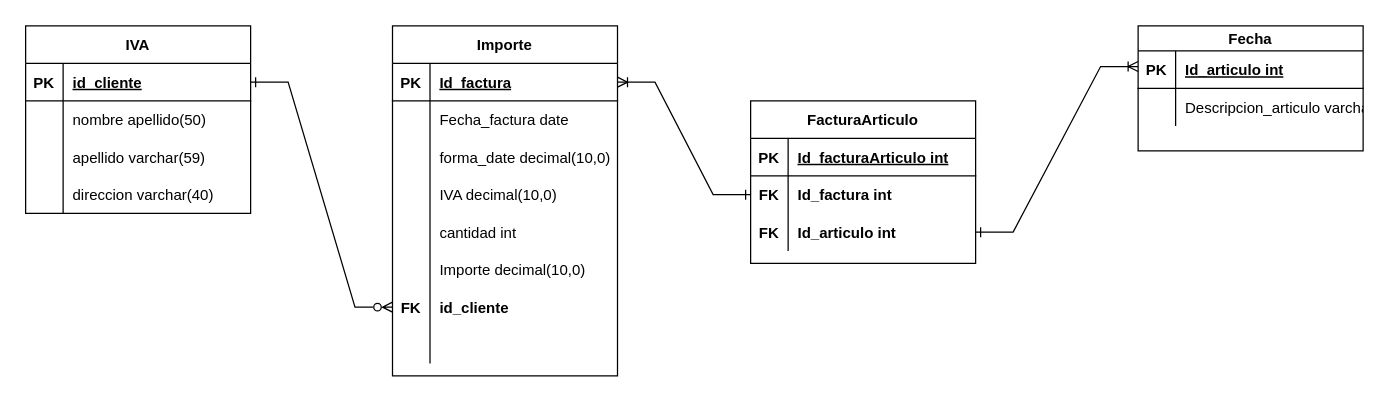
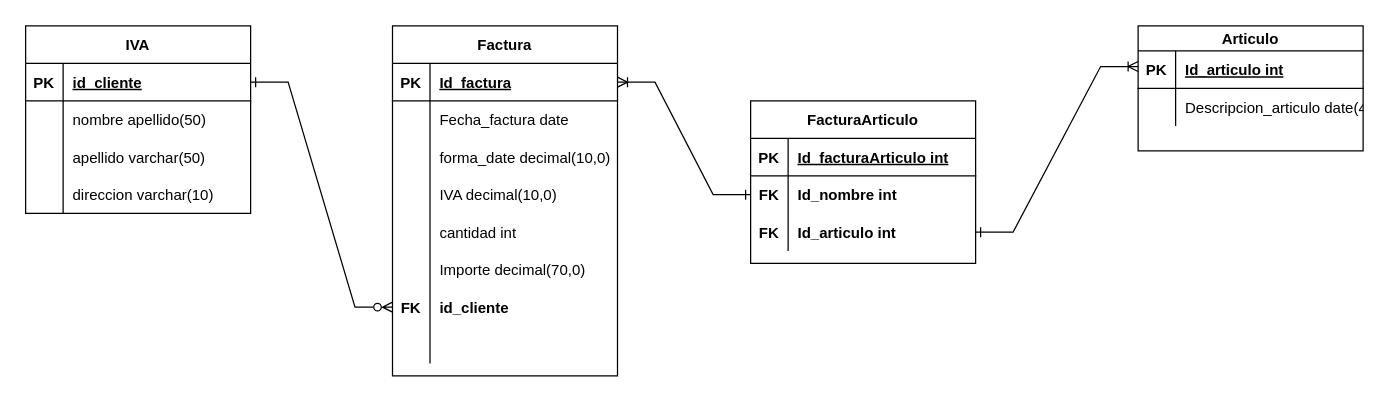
node "Fecha": label "Fecha" -> "Articulo"
node "Importe": label "Importe" -> "Factura"
node "Descripcion_articulo varchar(40)": label "Descripcion_articulo varchar(40)" -> "Descripcion_articulo date(40)"
node "apellido varchar(59)": label "apellido varchar(59)" -> "apellido varchar(50)"
node "direccion varchar(40)": label "direccion varchar(40)" -> "direccion varchar(10)"
node "Id_factura int": label "Id_factura int" -> "Id_nombre int"
node "Importe decimal(10,0)": label "Importe decimal(10,0)" -> "Importe decimal(70,0)"
